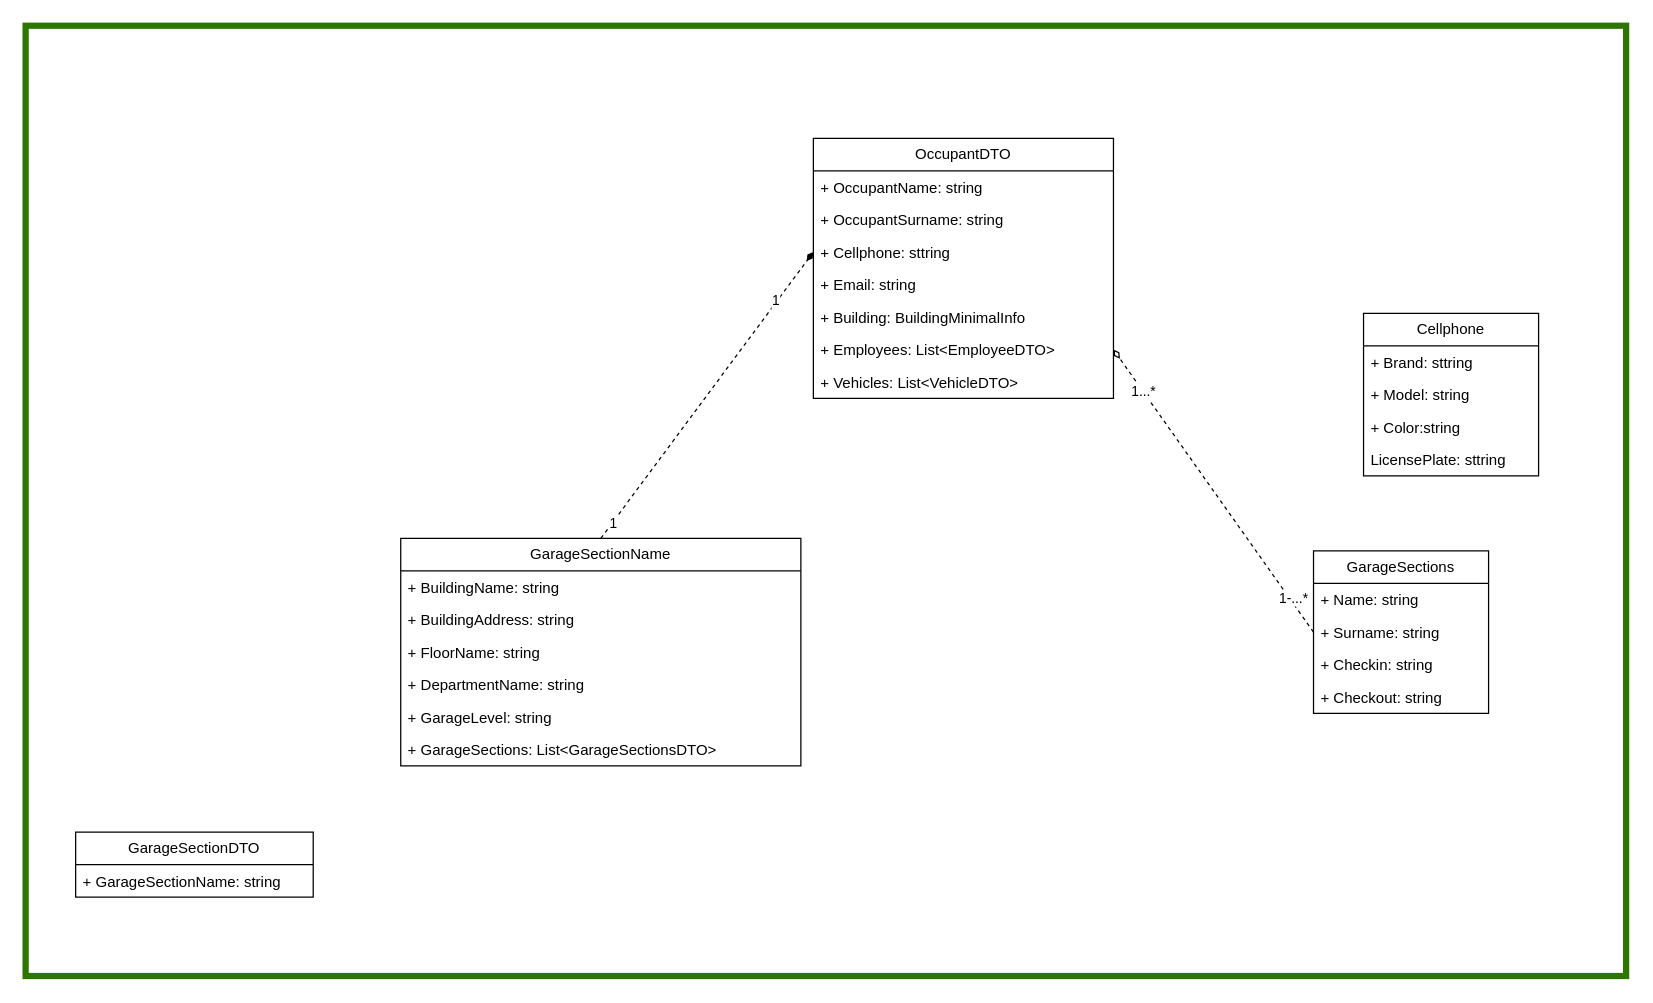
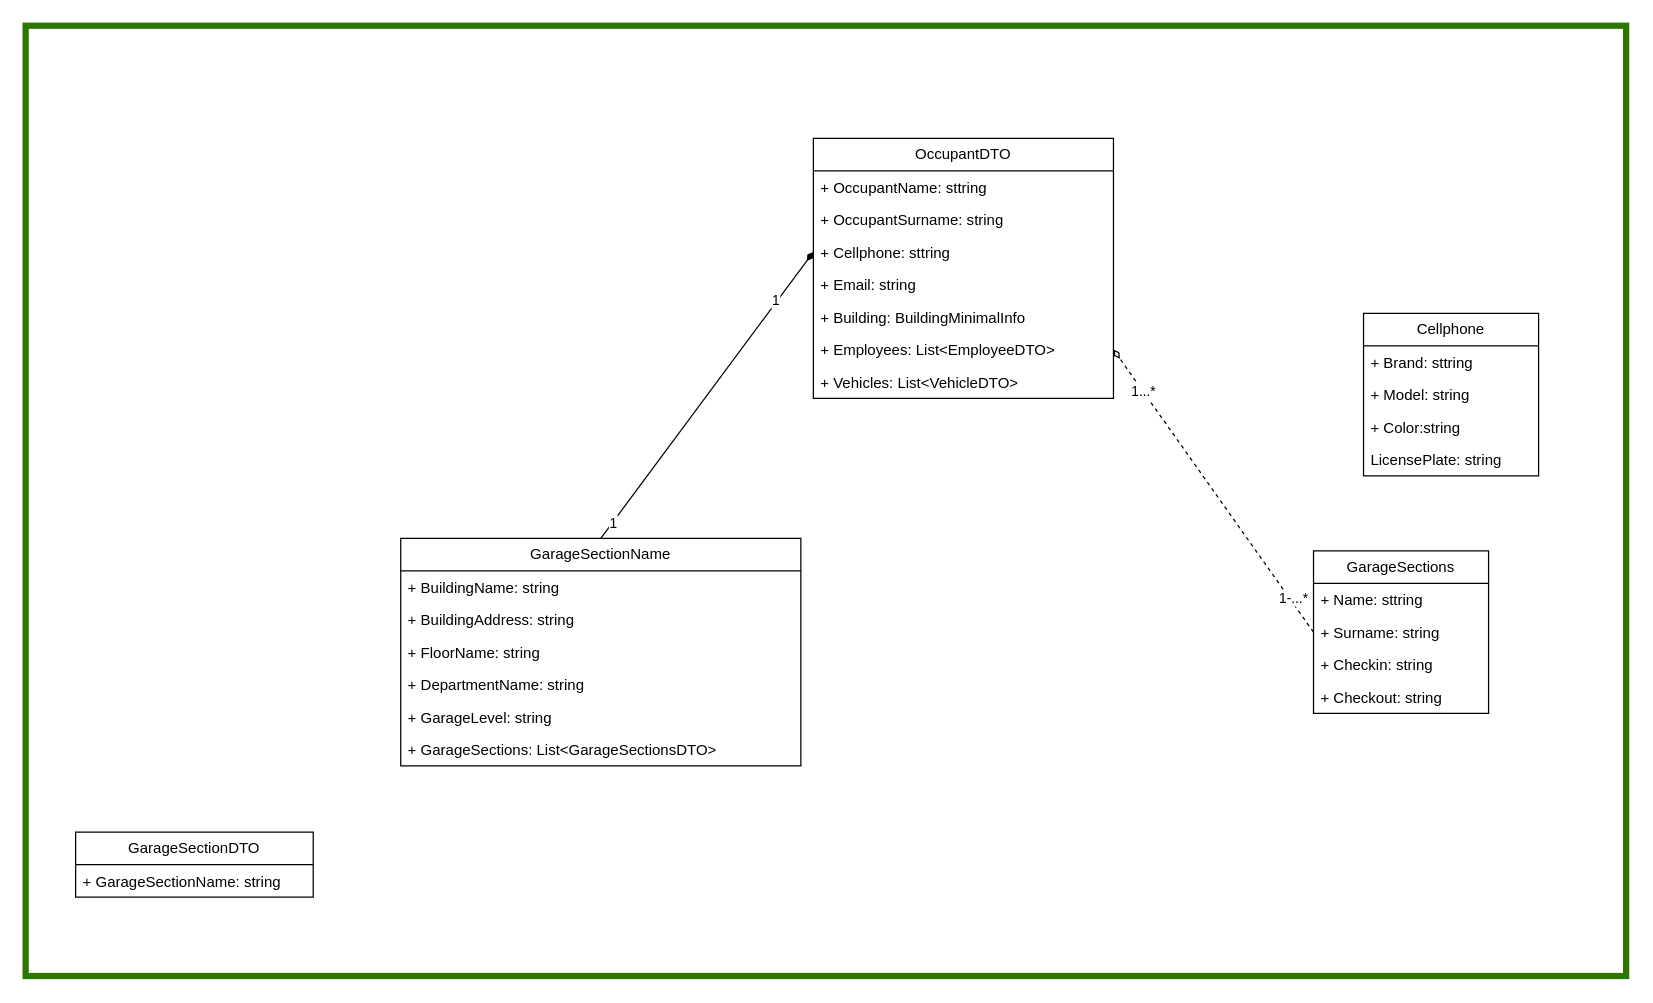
node "+ OccupantName: string": label "+ OccupantName: string" -> "+ OccupantName: sttring"
edge "GarageSectionName" -> "+ Cellphone: sttring": style dashed -> solid
node "LicensePlate: sttring": label "LicensePlate: sttring" -> "LicensePlate: string"
node "+ Name: string": label "+ Name: string" -> "+ Name: sttring"
